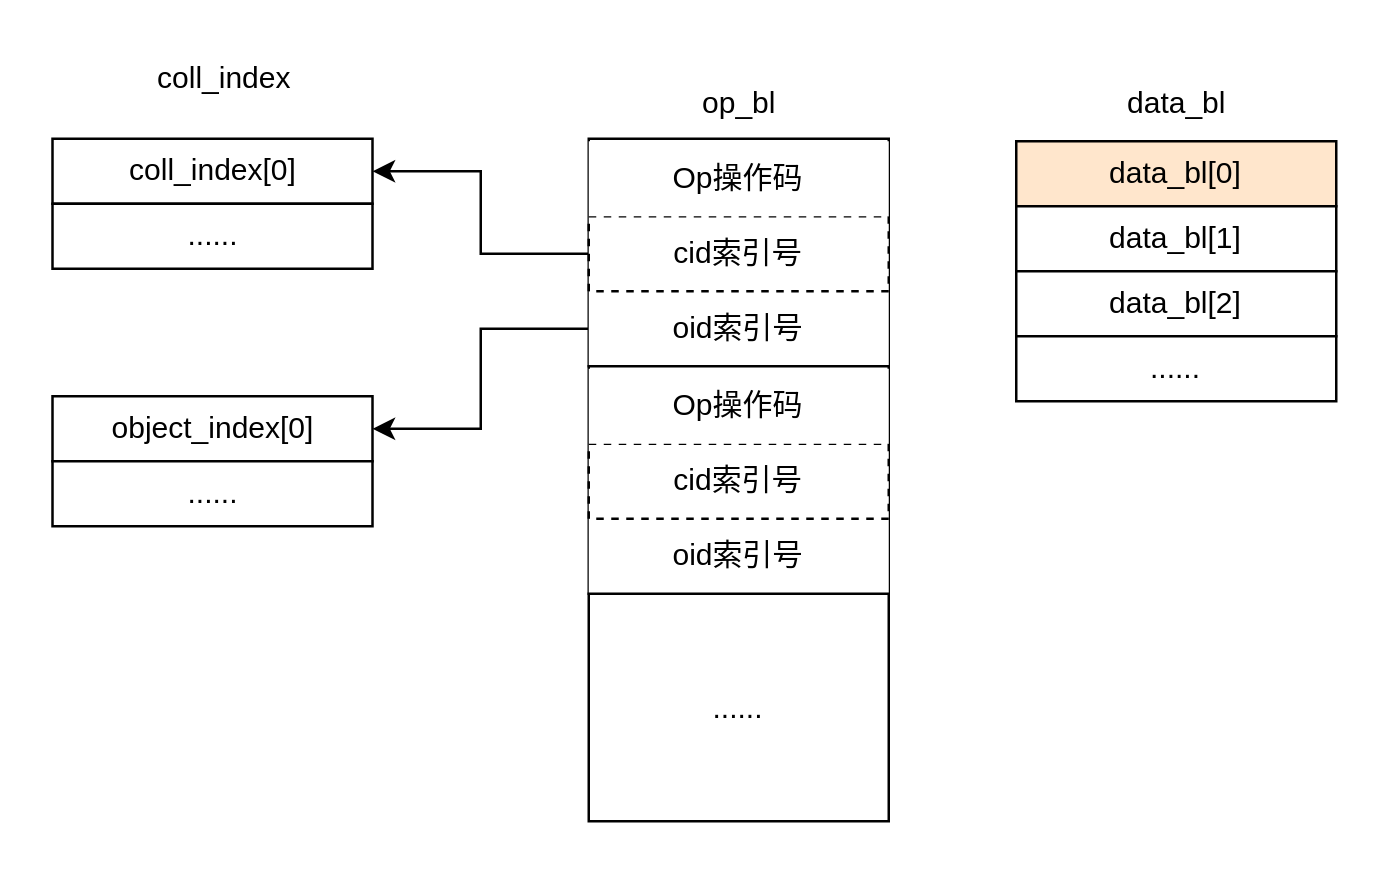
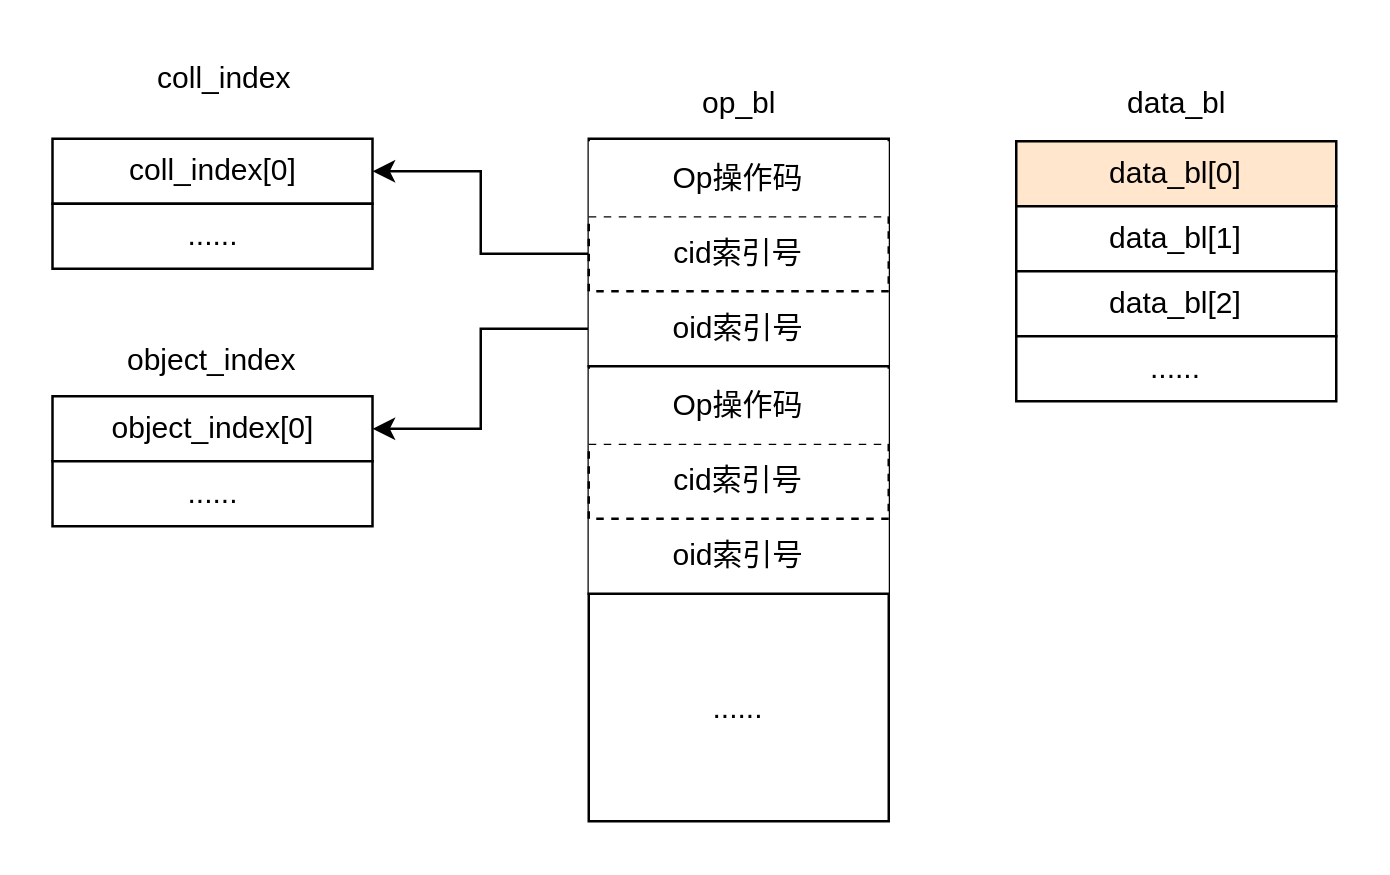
node "object_index": added
